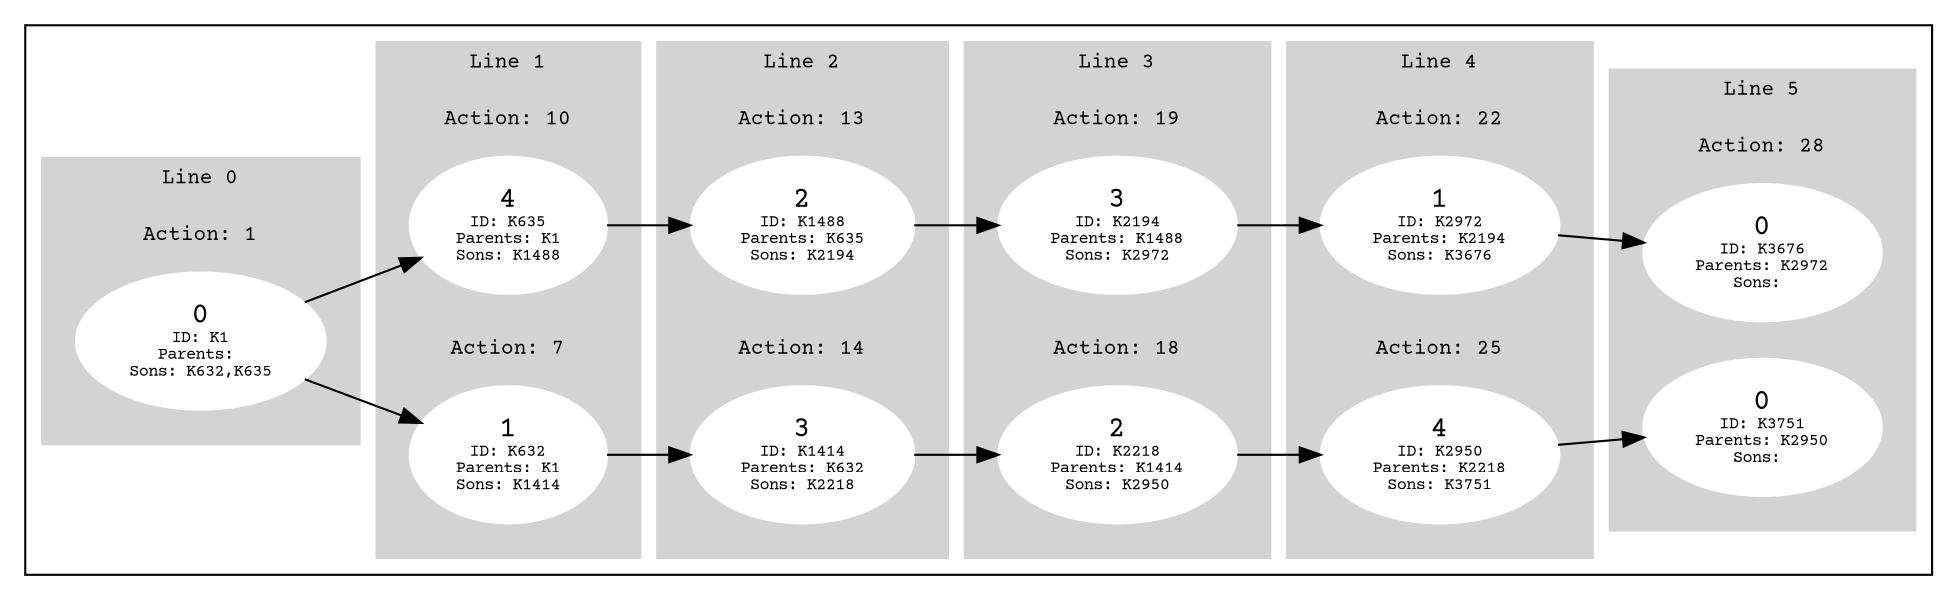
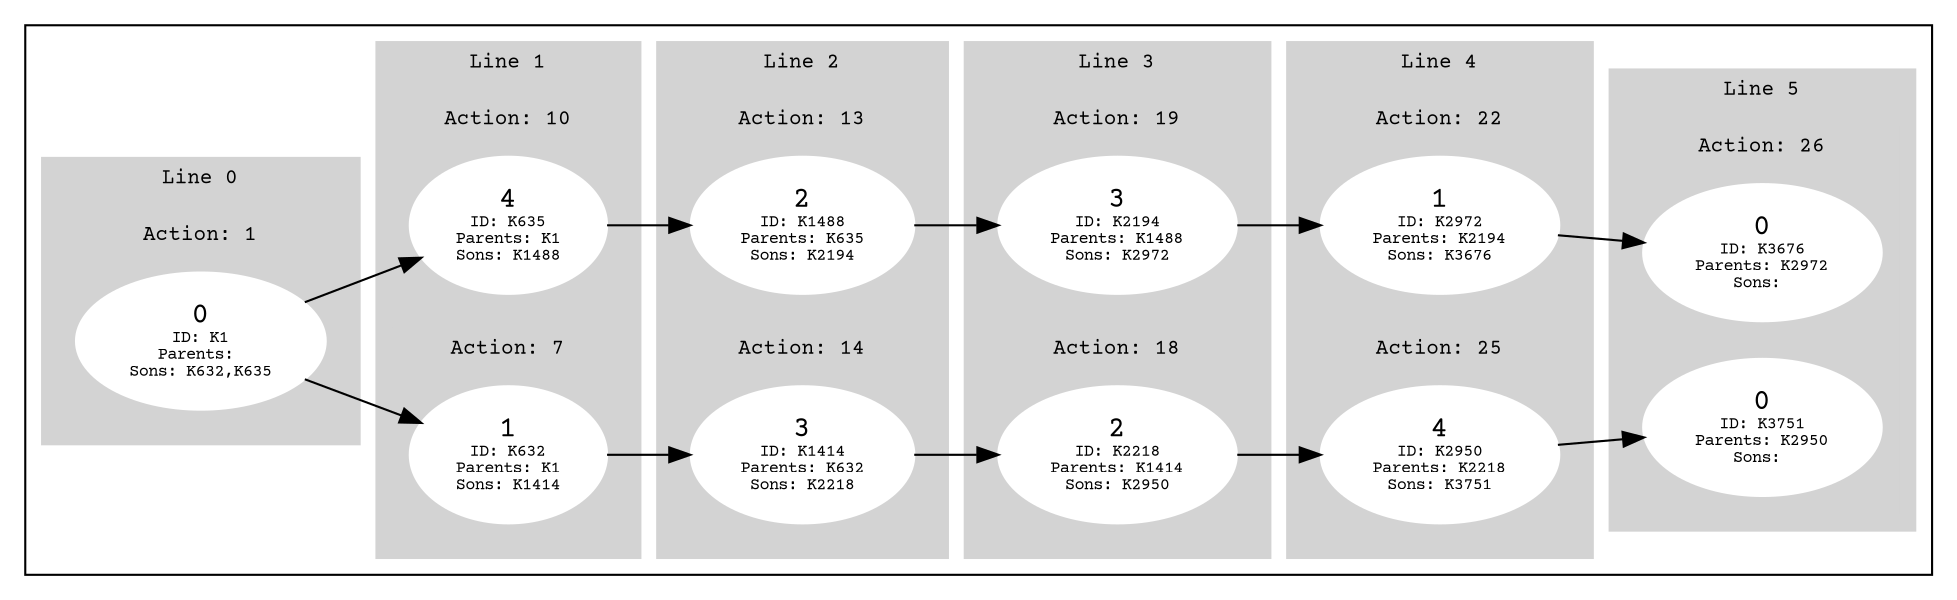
cluster "Action: 28": label "Action: 28" -> "Action: 26"
